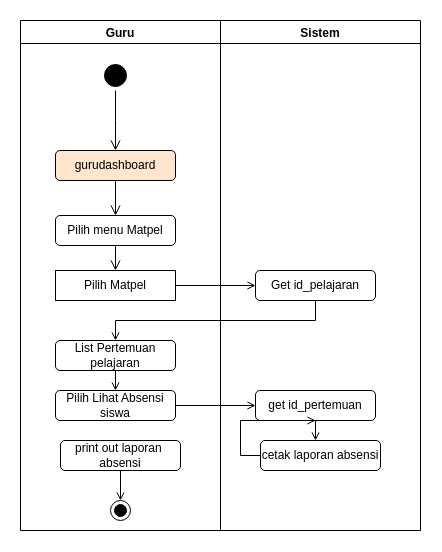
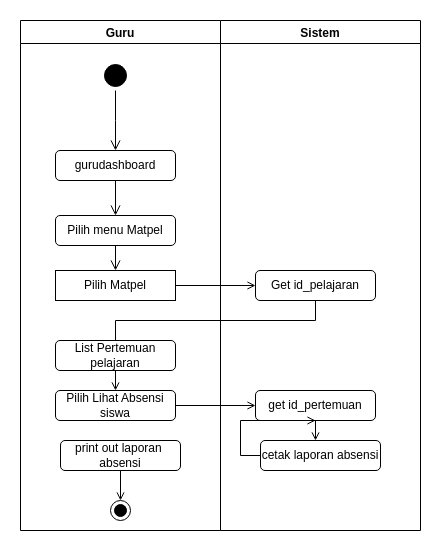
node "gurudashboard": fillcolor #ffe6cc -> #ffffff
edge "Get id_pelajaran" -> "List Pertemuan pelajaran": arrowhead open -> none
